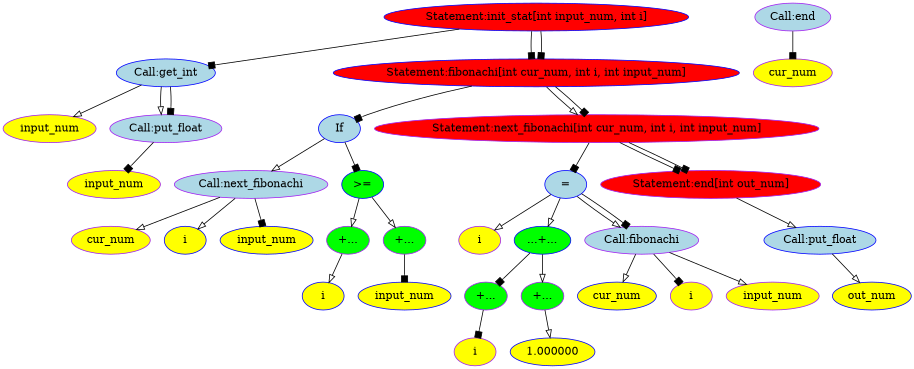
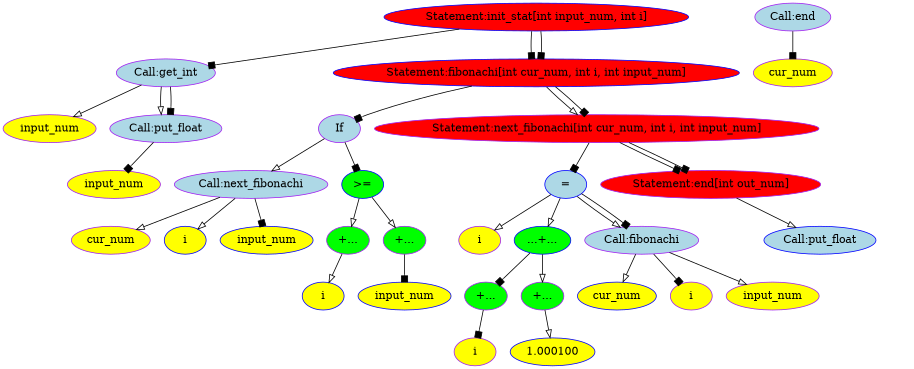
node "Call:get_int": color blue -> purple
node "If": color blue -> purple
node "out_num": removed
node "1.000000": label "1.000000" -> "1.000100"
